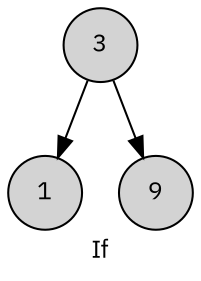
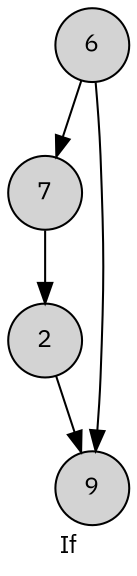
node "3": label "3" -> "6"
node "1": label "1" -> "7"
node "2": added
